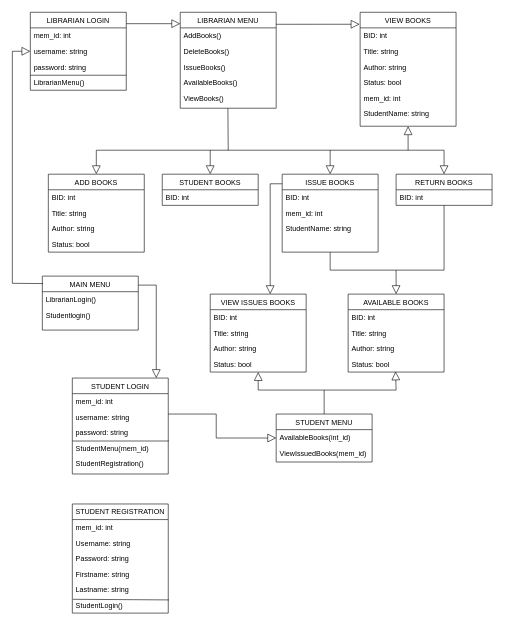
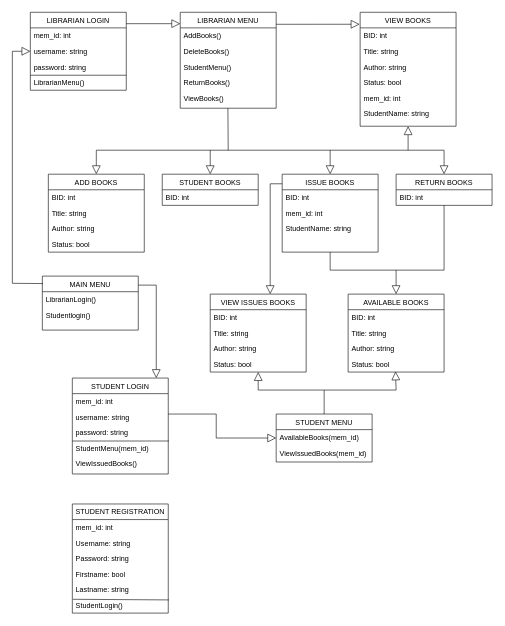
node "IssueBooks()": label "IssueBooks()" -> "StudentMenu()"
node "AvailableBooks()": label "AvailableBooks()" -> "ReturnBooks()"
node "AvailableBooks(int_id)": label "AvailableBooks(int_id)" -> "AvailableBooks(mem_id)"
node "StudentRegistration()": label "StudentRegistration()" -> "ViewIssuedBooks()"
node "Firstname: string": label "Firstname: string" -> "Firstname: bool"
